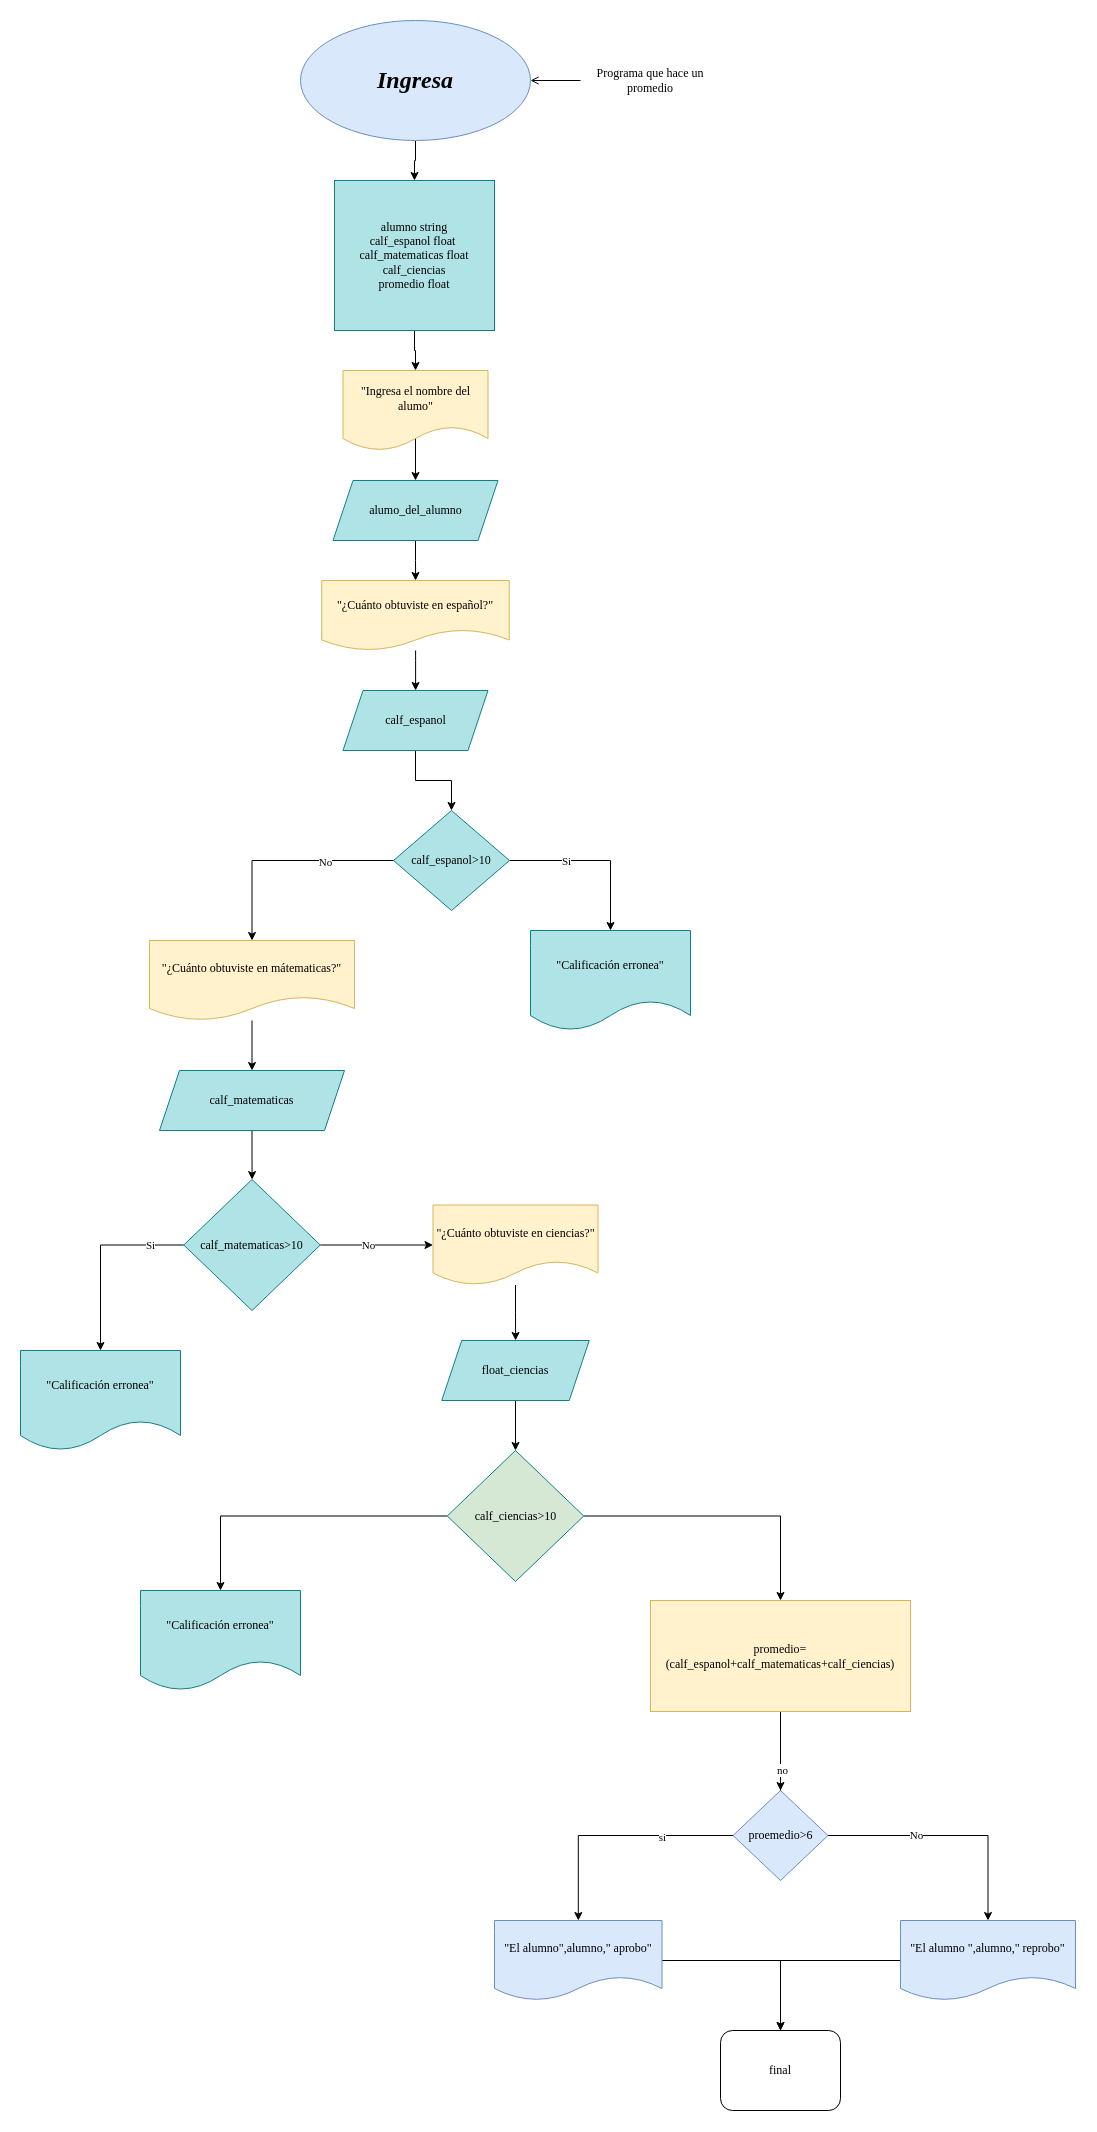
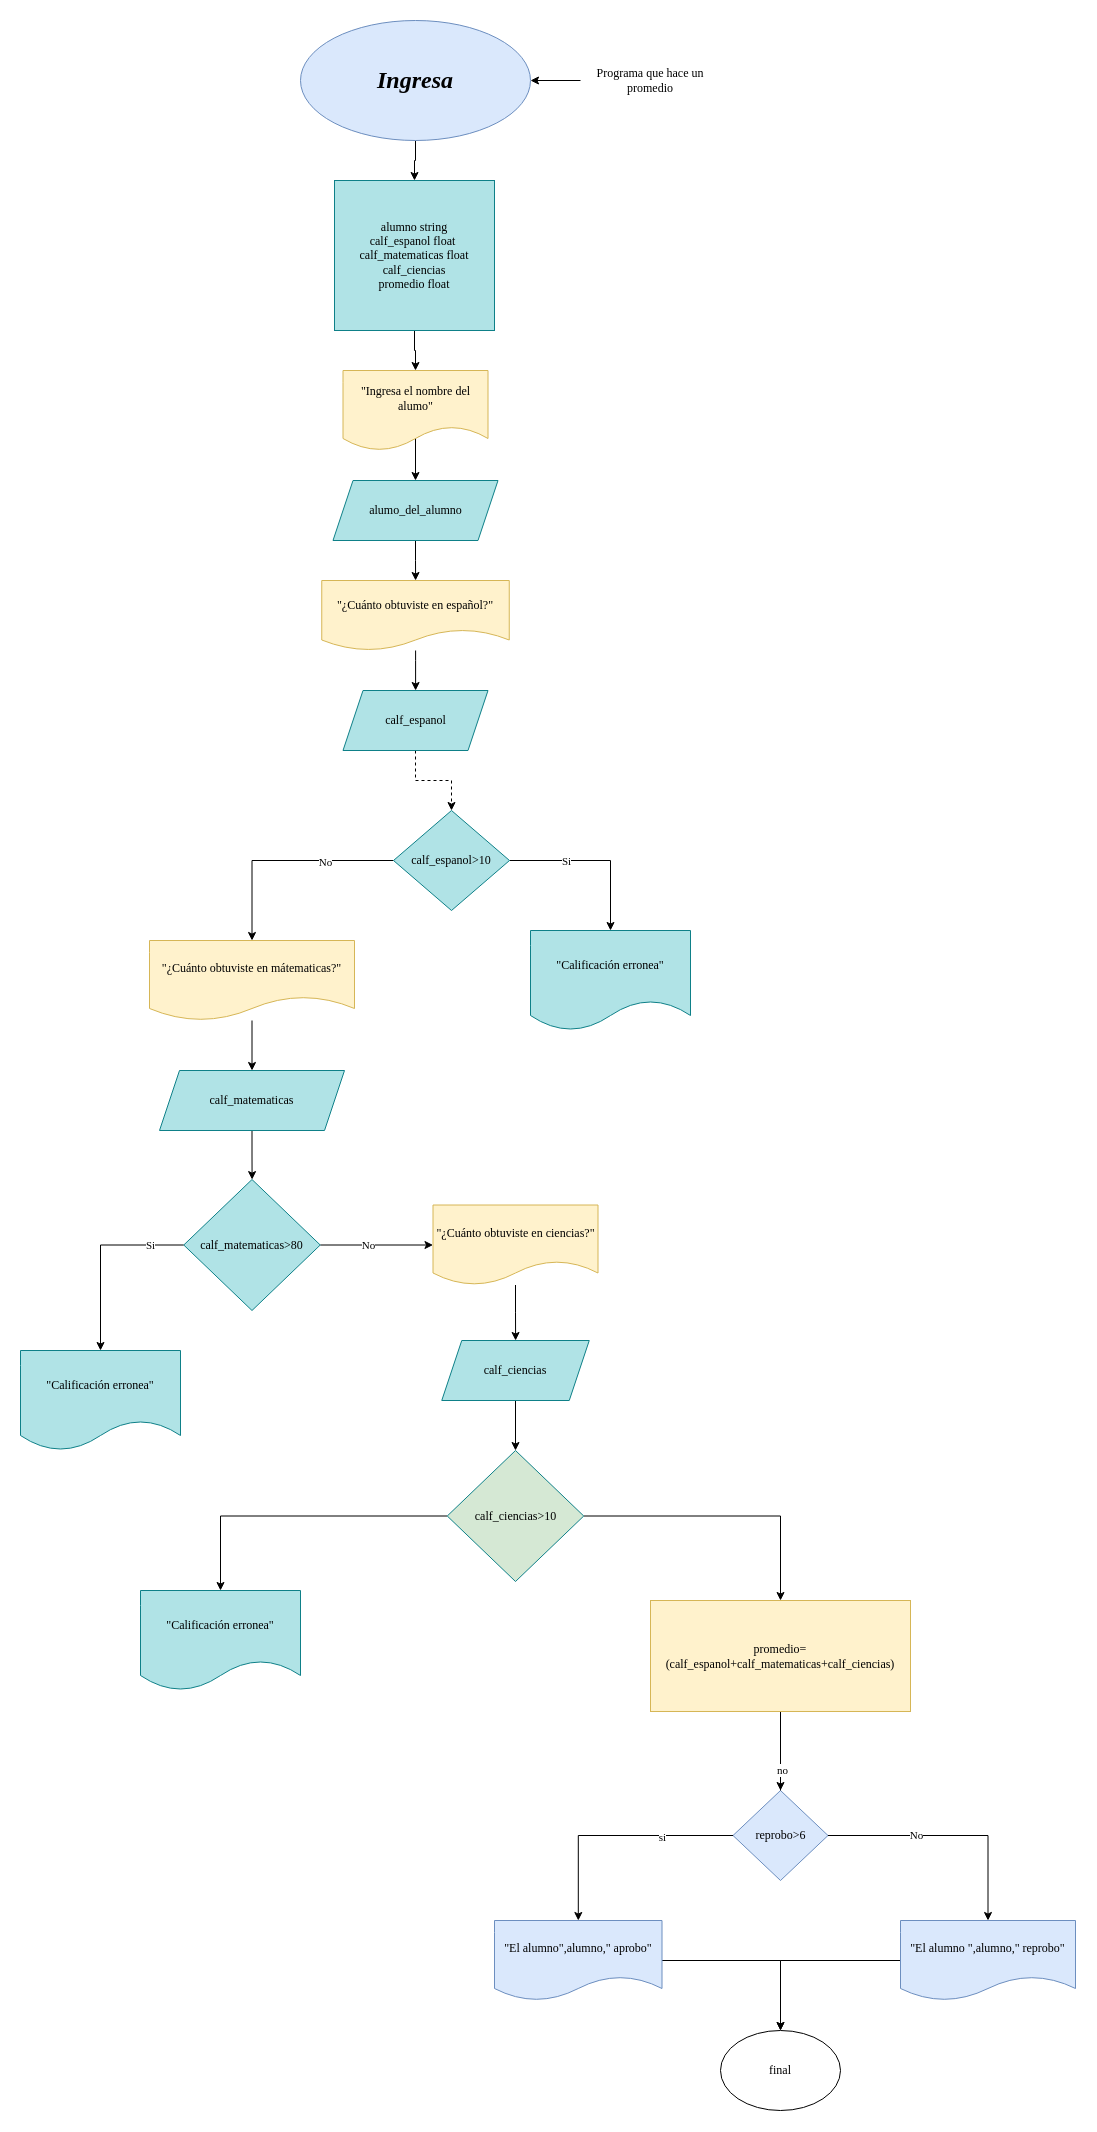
edge "Programa que hace un promedio" -> "Ingresa": arrowhead open -> classic
edge "calf_espanol" -> "calf_espanol>10": style solid -> dashed
node "calf_matematicas>10": label "calf_matematicas>10" -> "calf_matematicas>80"
node "float_ciencias": label "float_ciencias" -> "calf_ciencias"
node "proemedio>6": label "proemedio>6" -> "reprobo>6"
node "final": shape rounded rectangle -> ellipse
